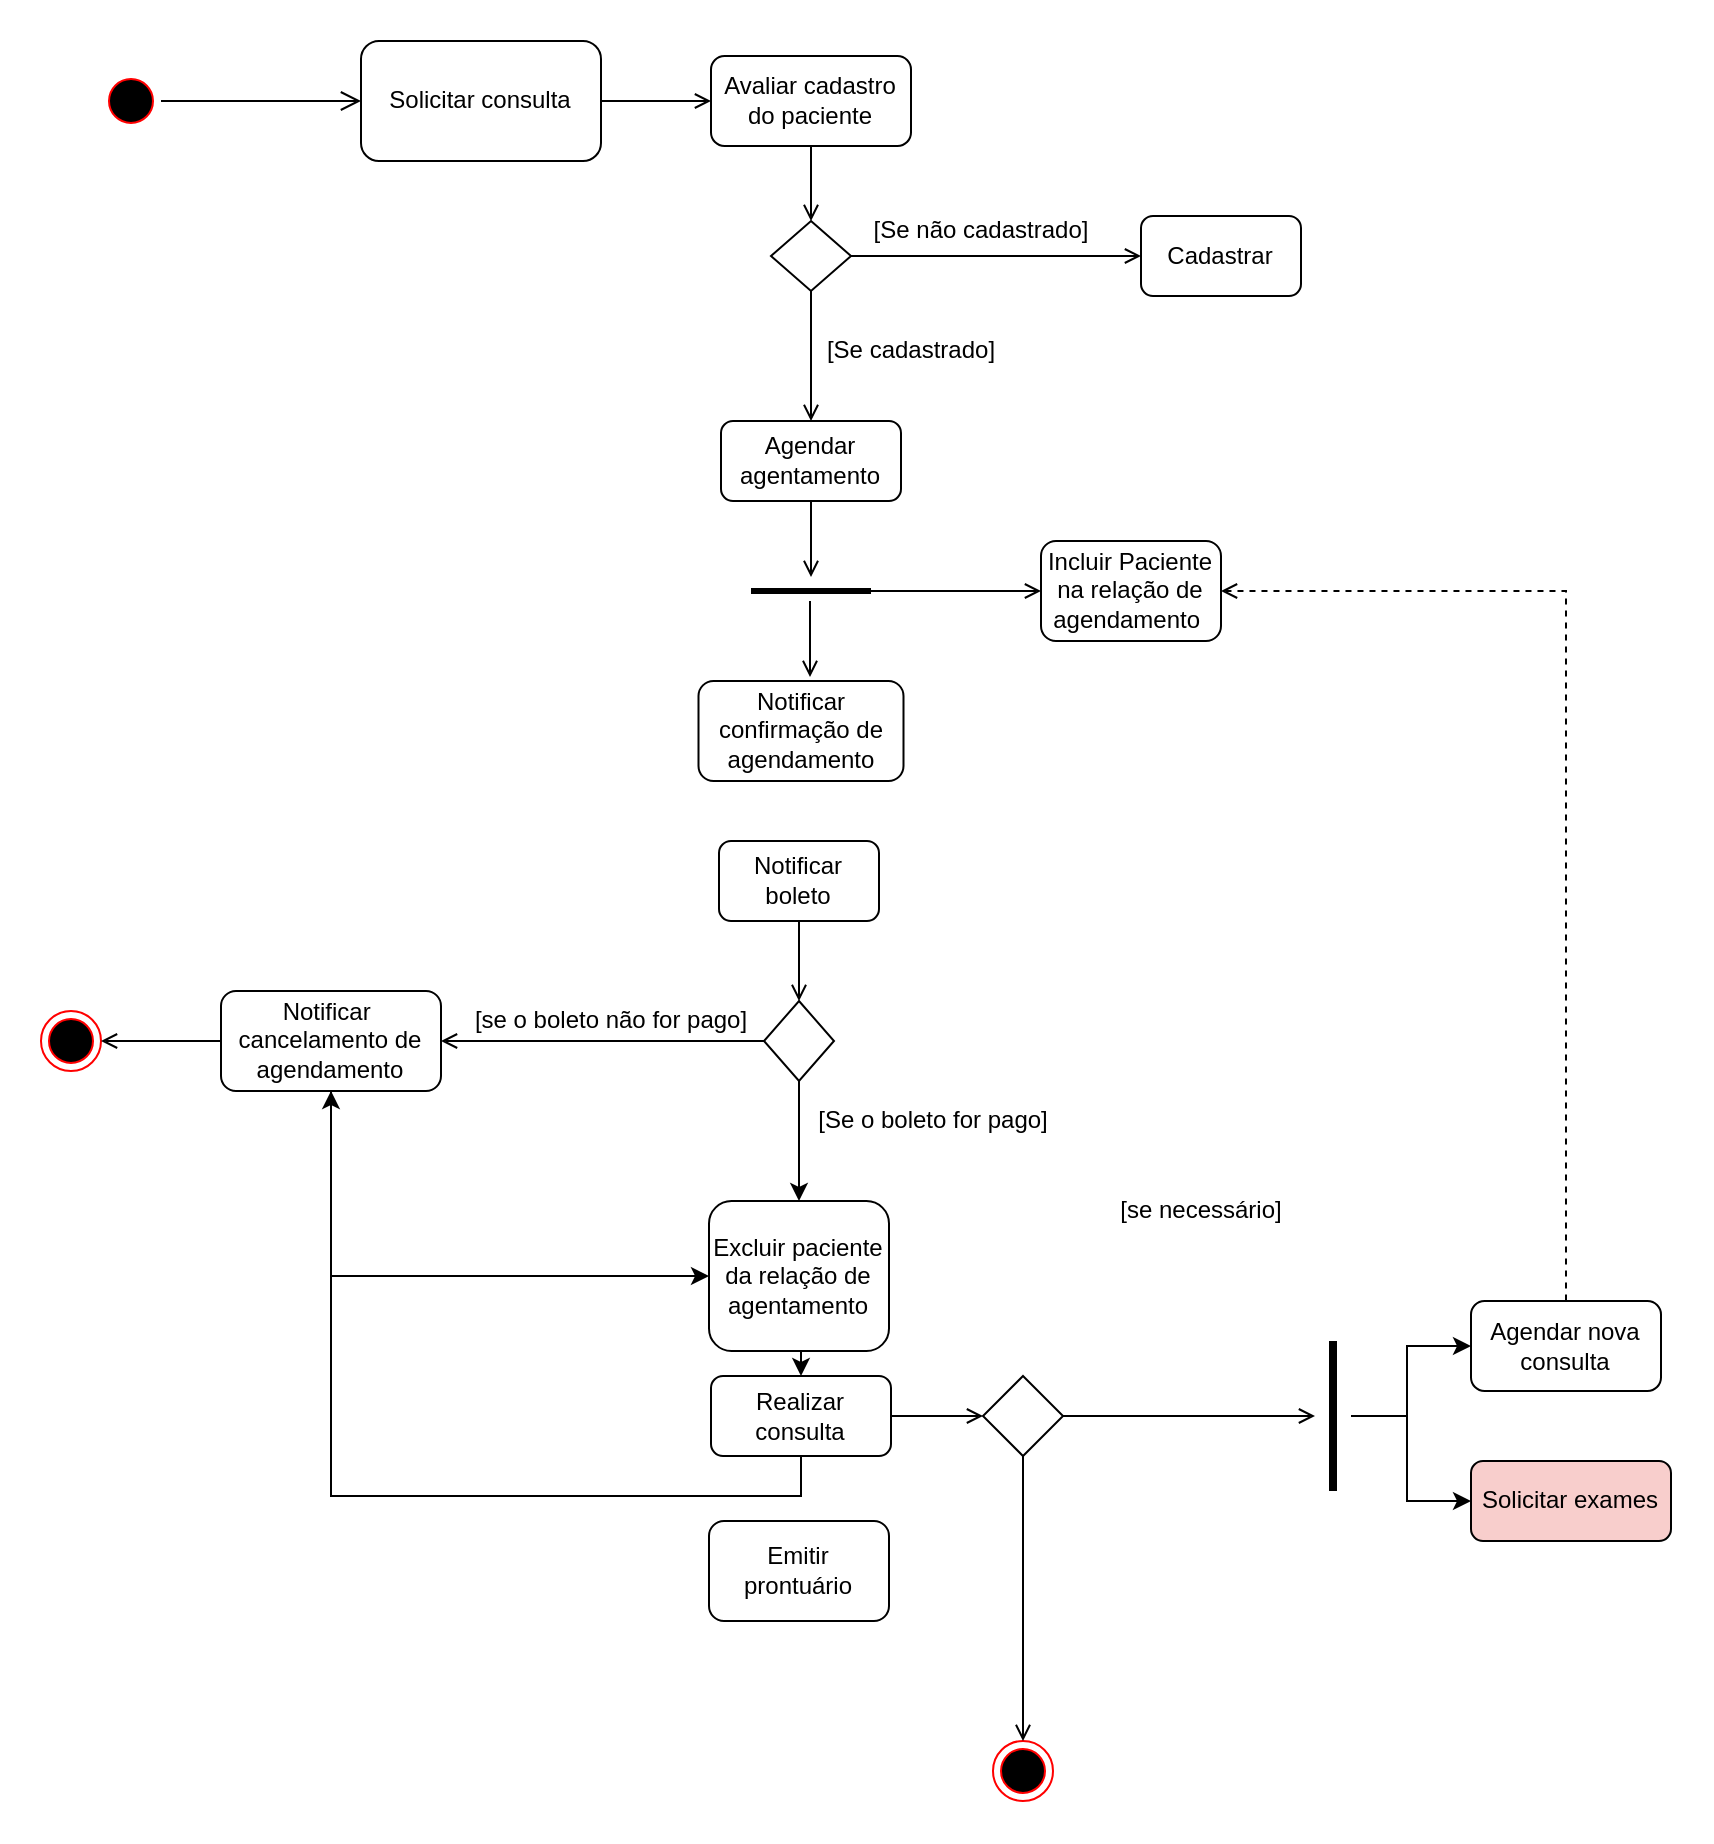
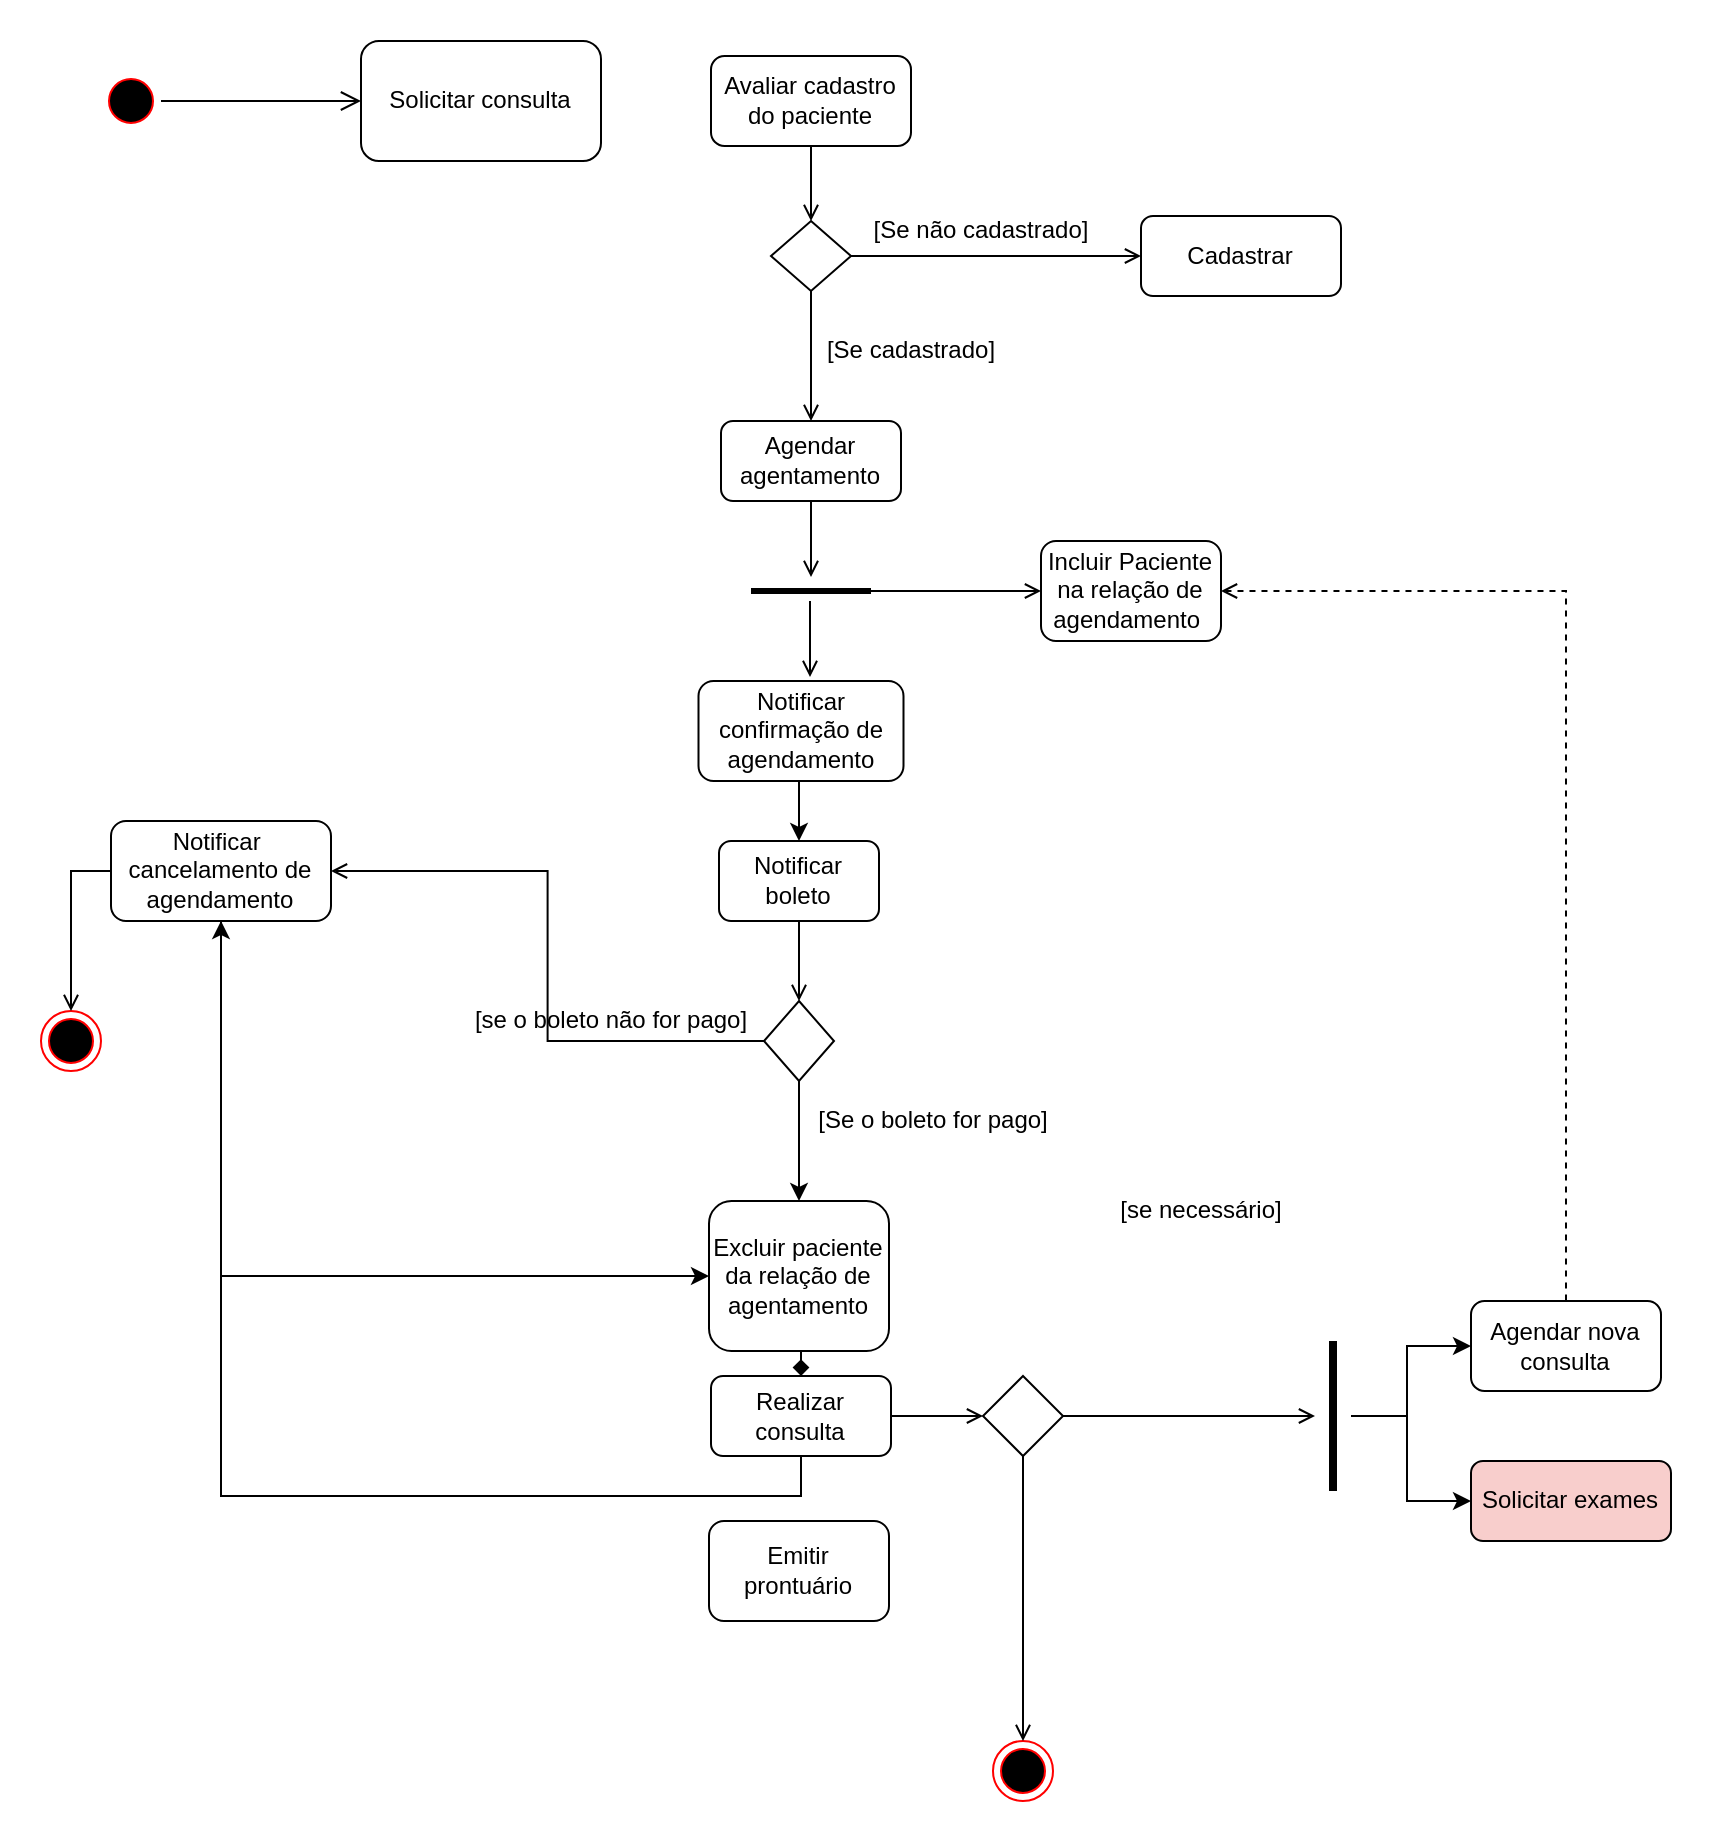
edge "Solicitar consulta" -> "Avaliar cadastro do paciente": removed
node "Cadastrar": size 160x80 -> 200x80
edge "Notificar confirmação de agendamento" -> "Notificar boleto": added
node "Notificar cancelamento de agendamento": moved (331, 1041) -> (221, 871)
edge "Excluir paciente da relação de agentamento" -> "Realizar consulta": arrowhead classic -> diamond
